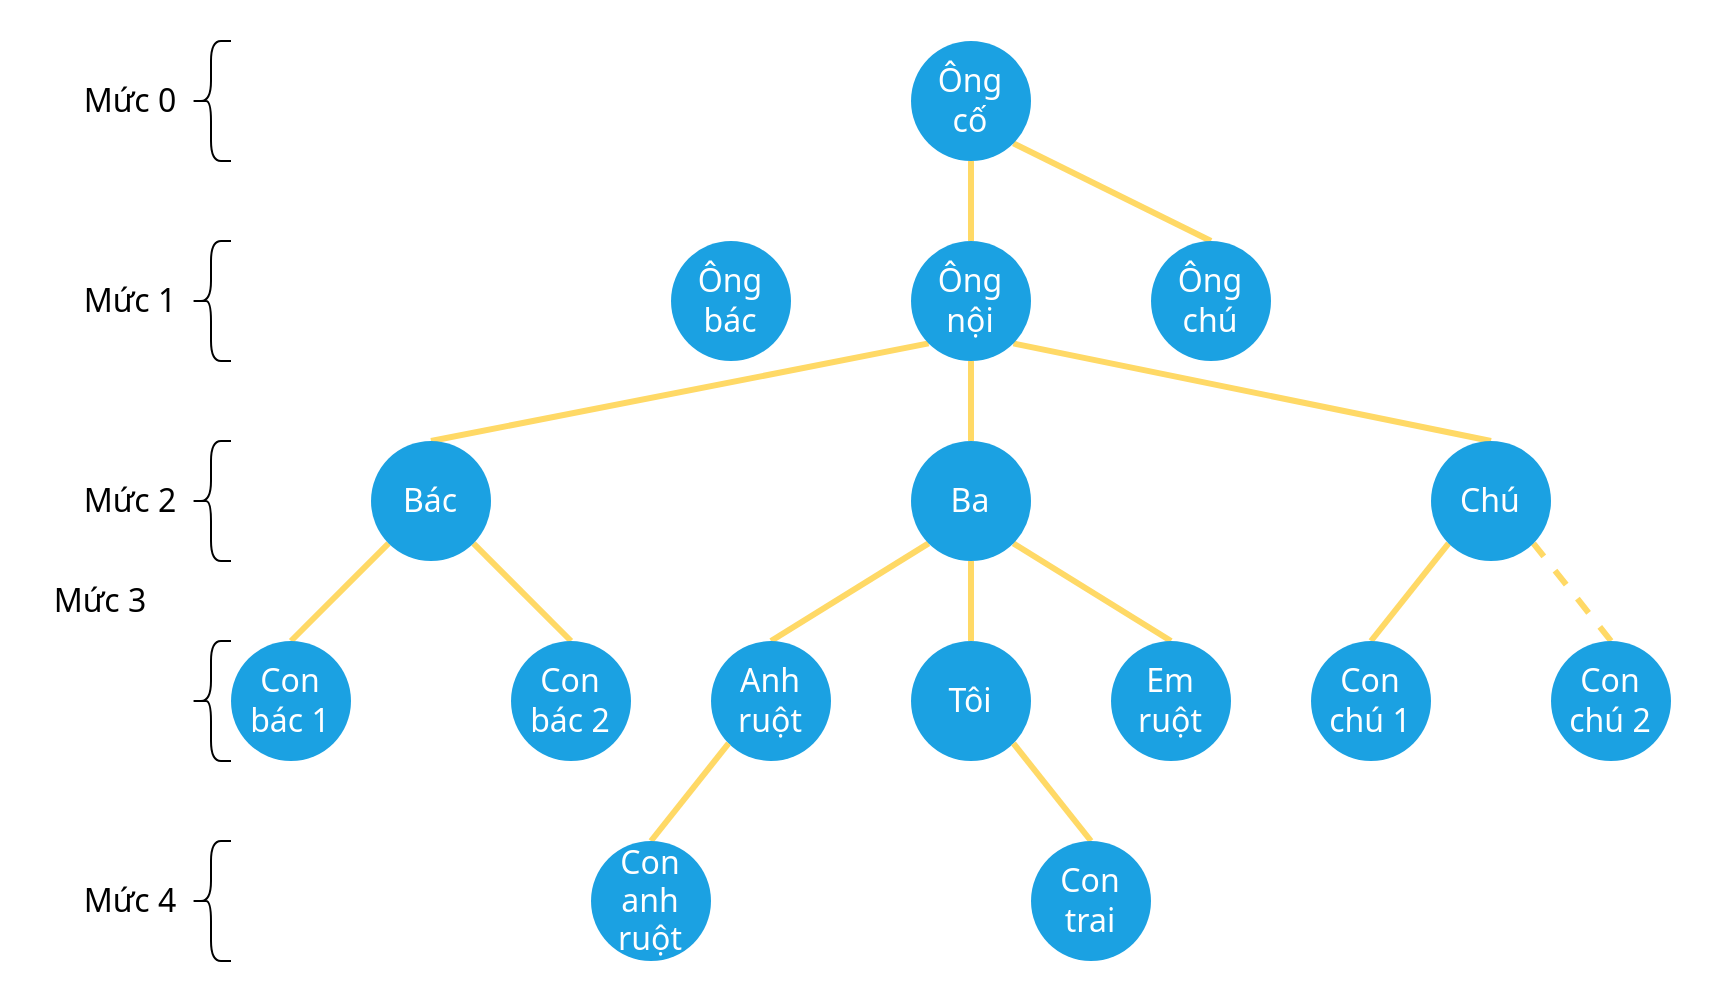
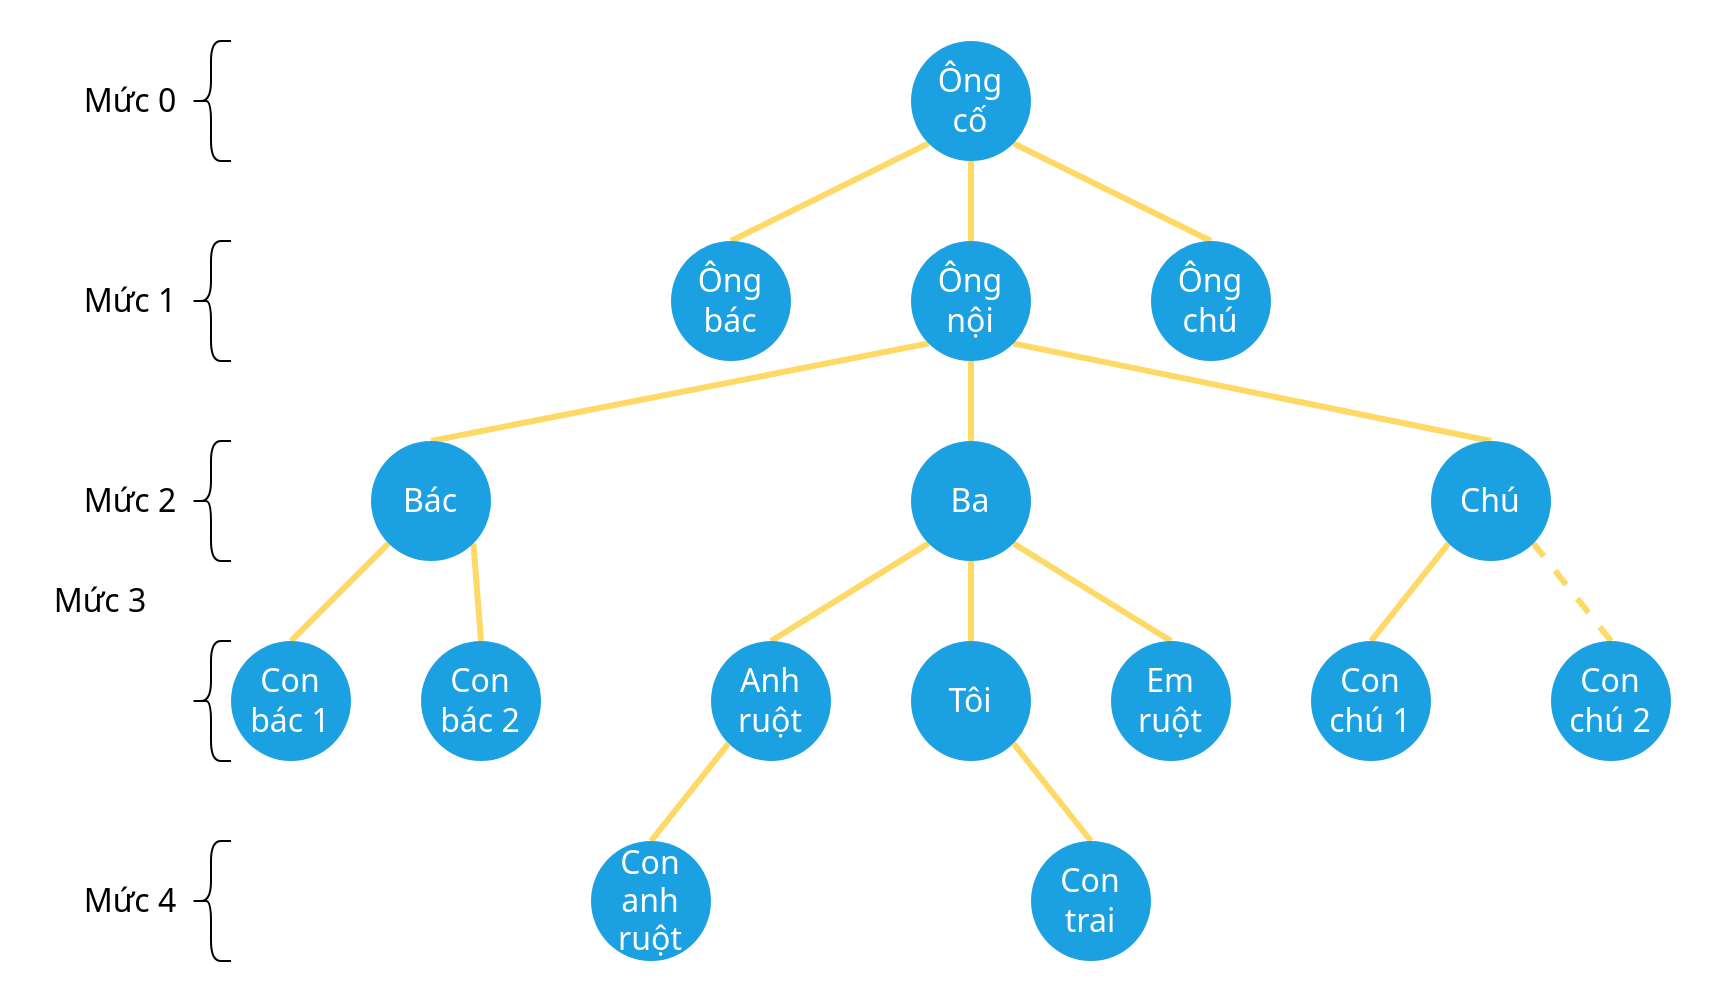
edge "Ông cố" -- "Ông bác": added
node "Con bác 2": moved (571, 701) -> (481, 701)
